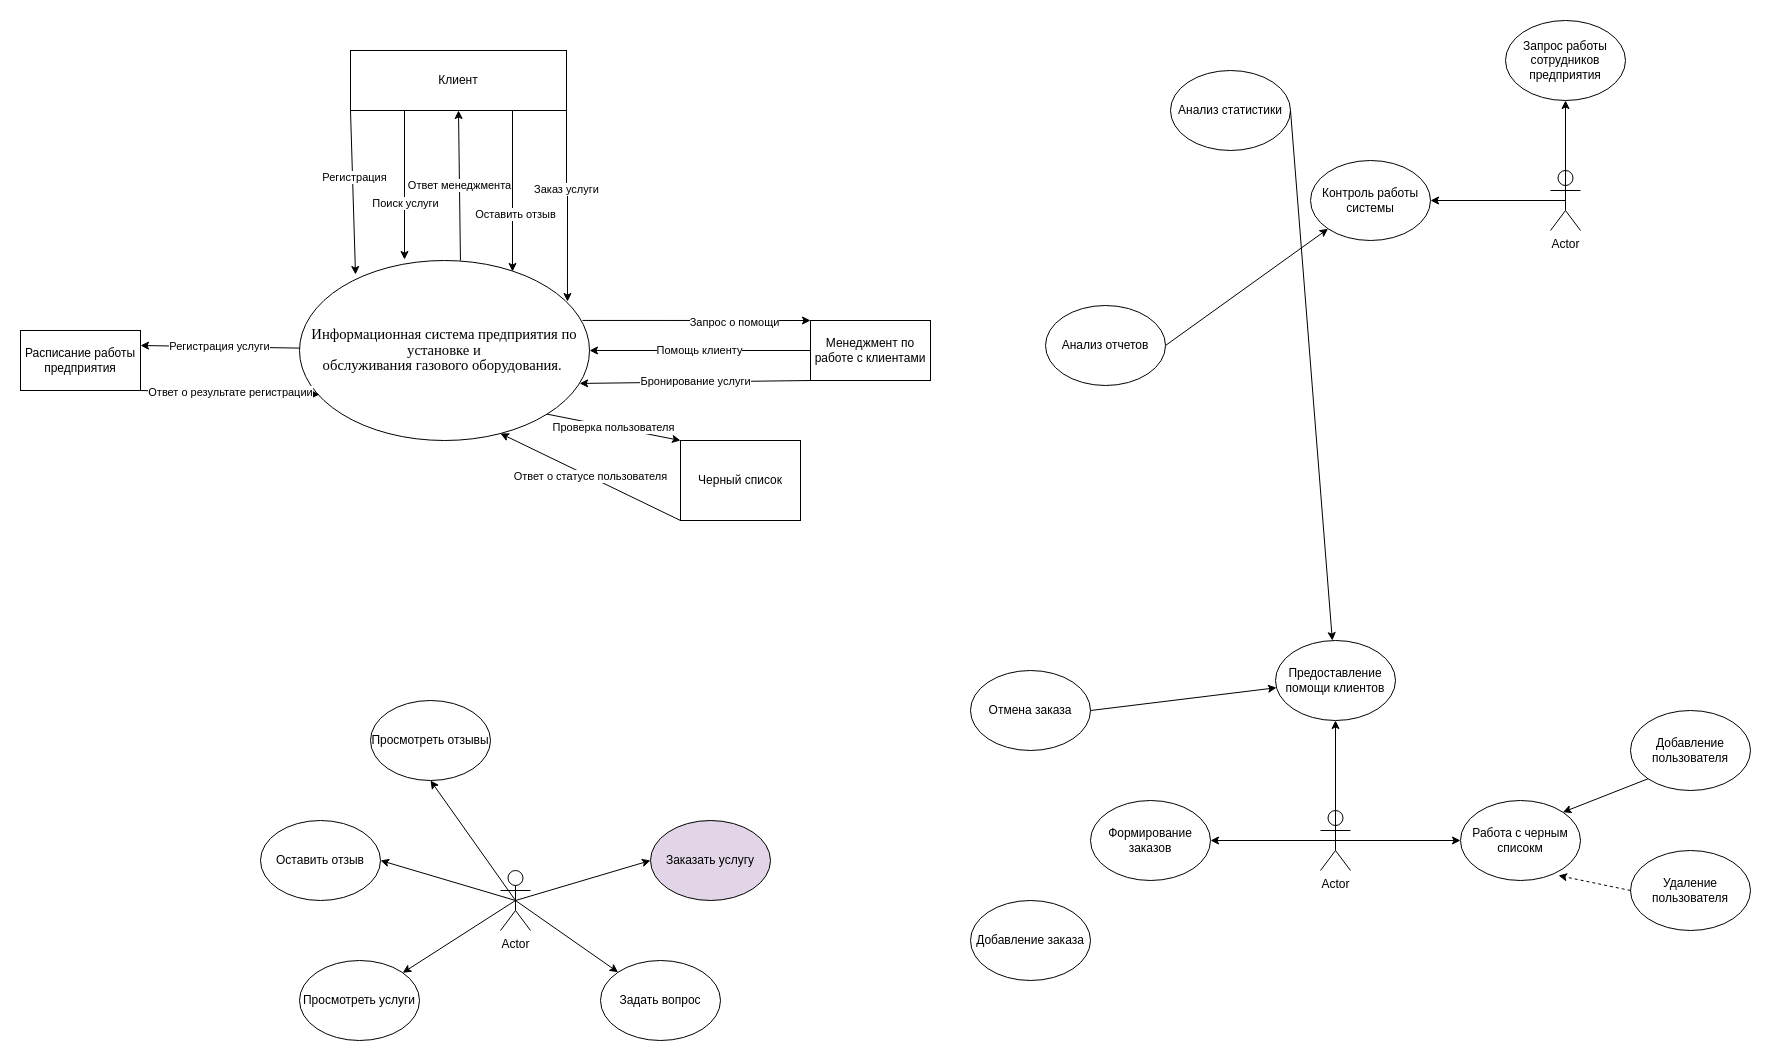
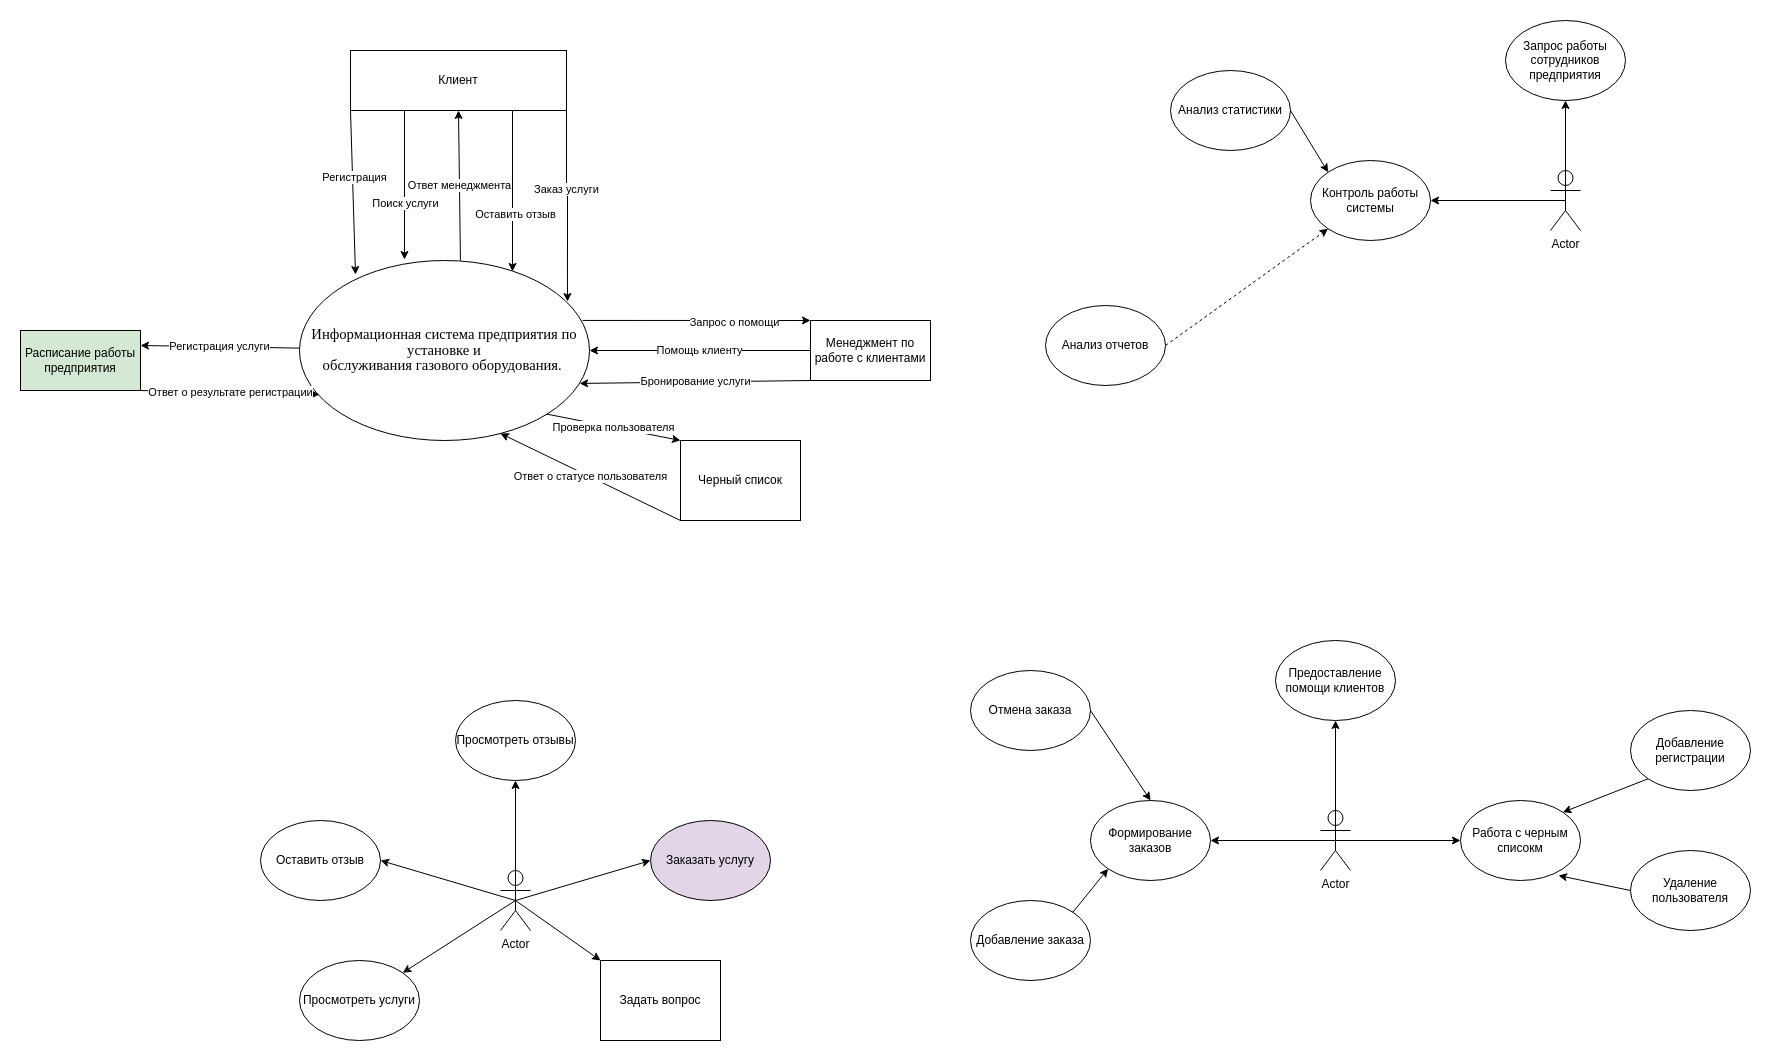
edge "Анализ отчетов" -> "Контроль работы системы": style solid -> dashed
node "Расписание работы предприятия": fillcolor #ffffff -> #d5e8d4
edge "Анализ статистики" -> "Предоставление помощи клиентов": now "Анализ статистики" -> "Контроль работы системы"
edge "Отмена заказа" -> "Предоставление помощи клиентов": now "Отмена заказа" -> "Формирование заказов"
node "Просмотреть отзывы": moved (431, 741) -> (516, 741)
node "Добавление пользователя": label "Добавление пользователя" -> "Добавление регистрации"
edge "Удаление пользователя" -> "Работа с черным списокм": style dashed -> solid
edge "Добавление заказа" -> "Формирование заказов": added
node "Задать вопрос": shape ellipse -> rectangle
